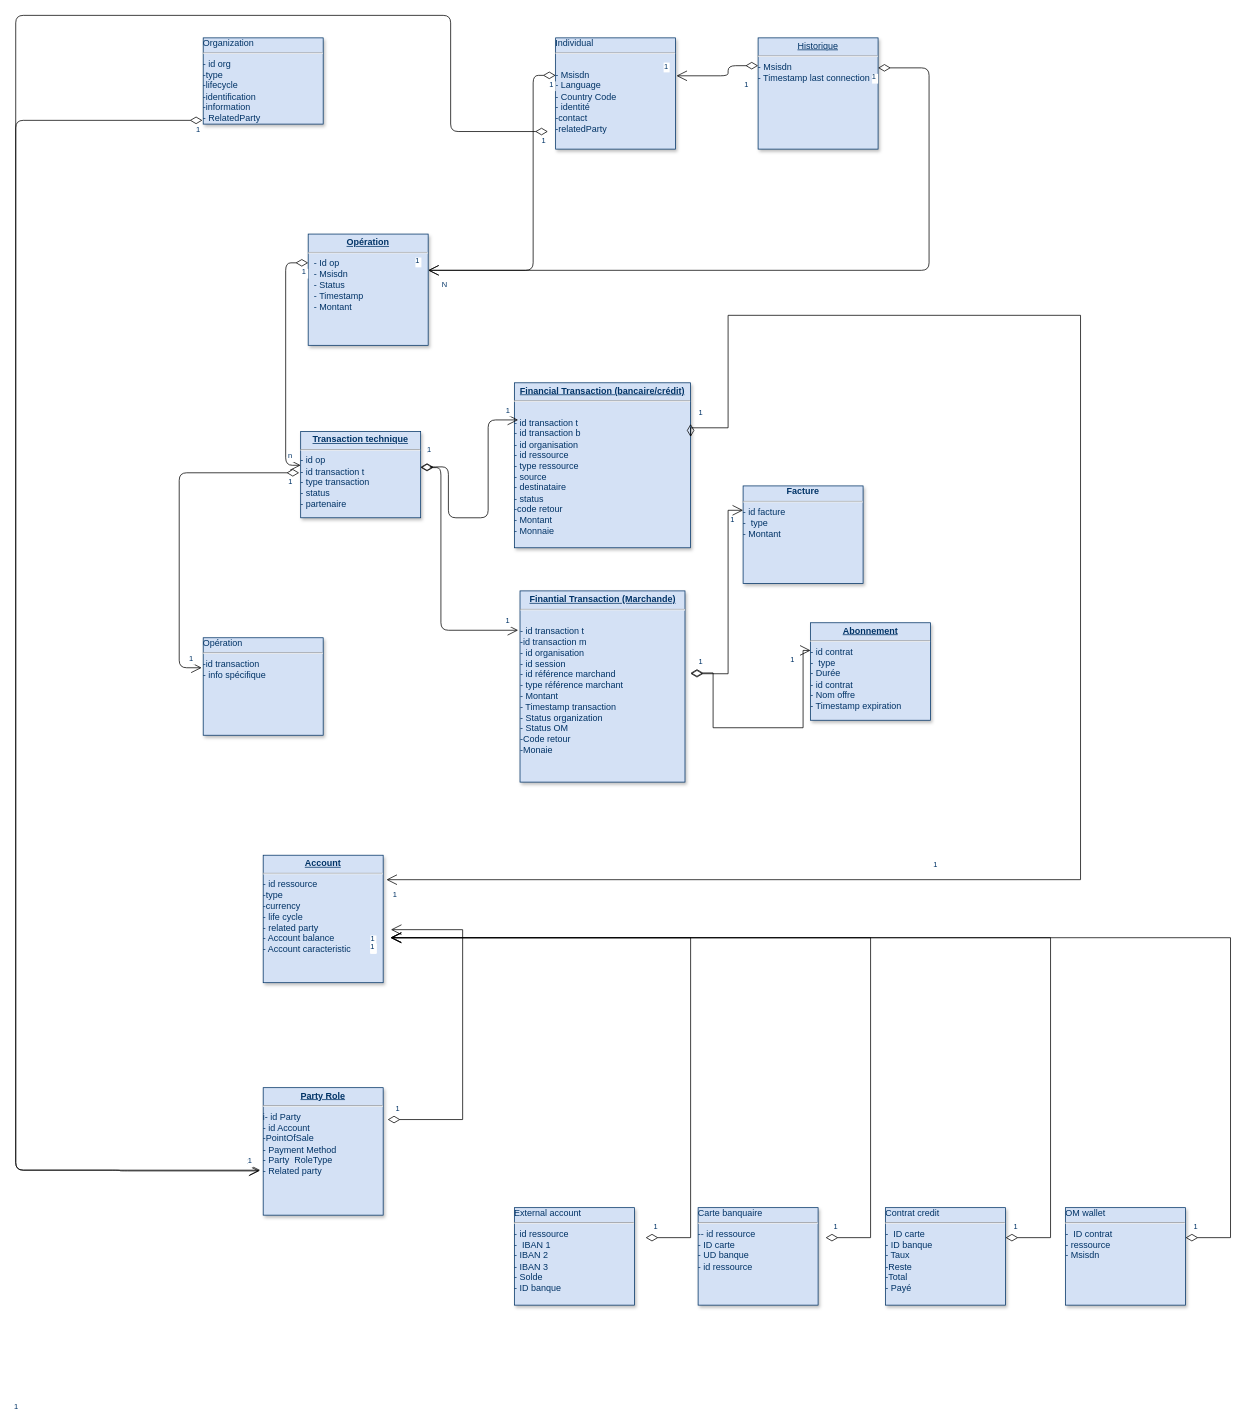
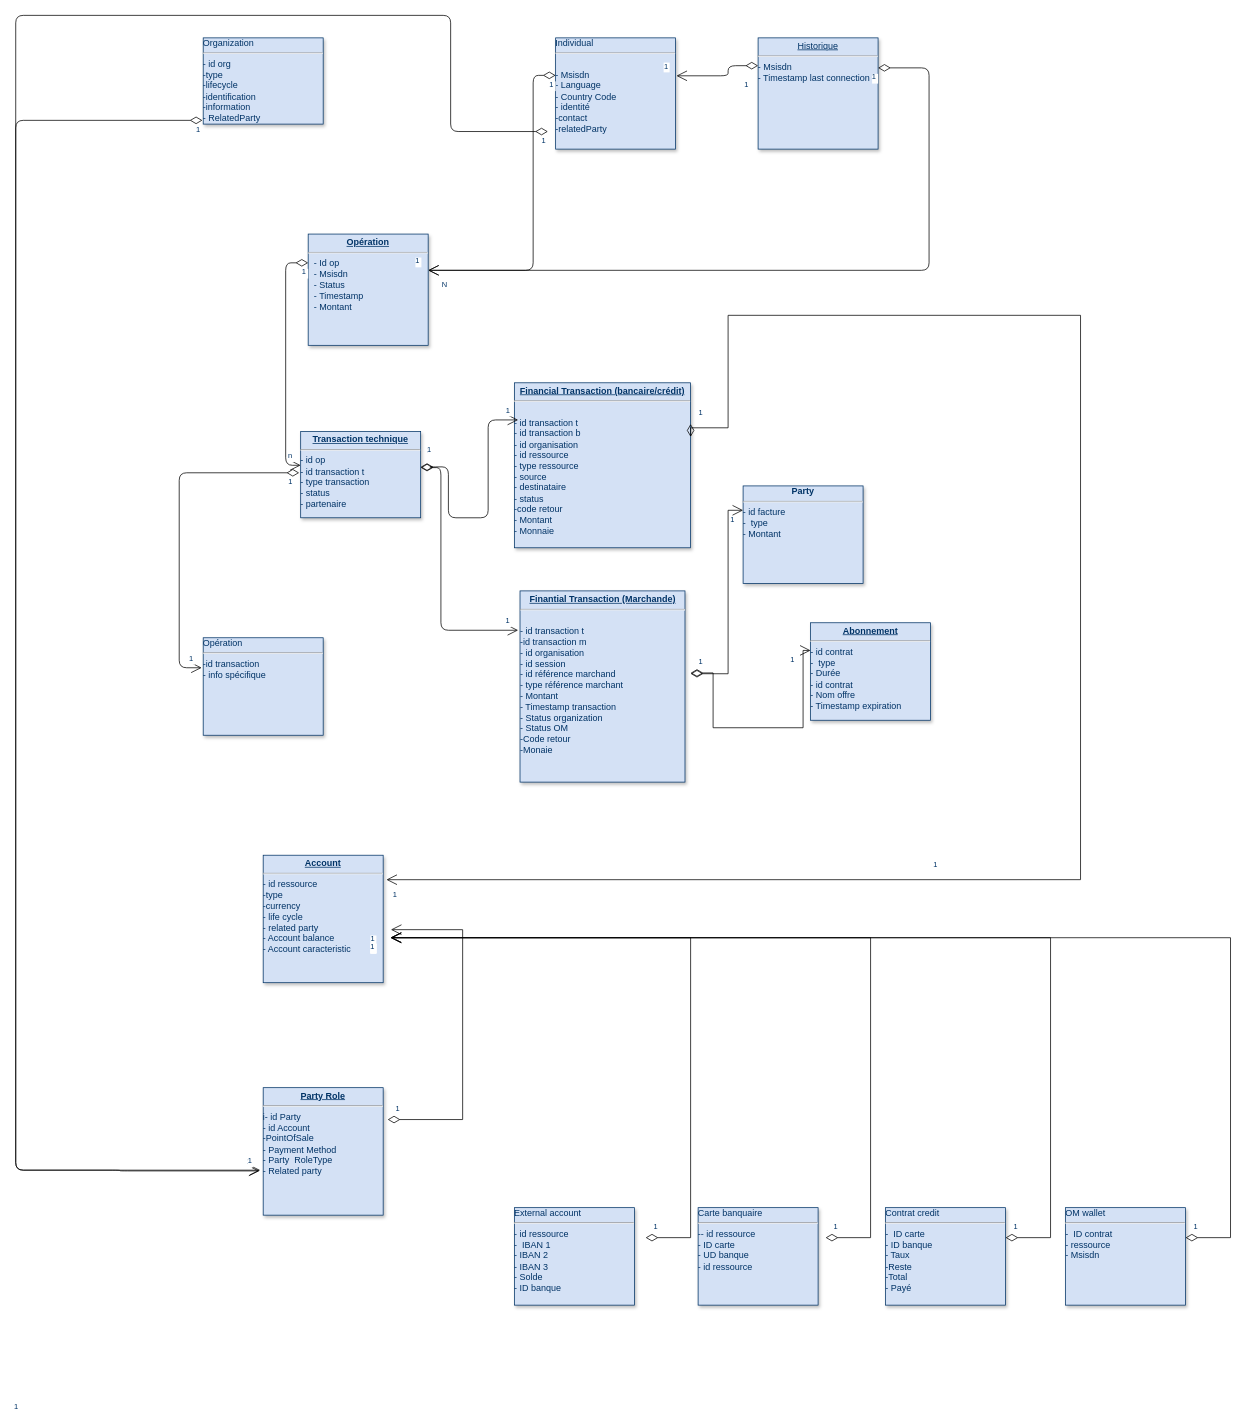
node "Facture - id facture - type - Montant": label "Facture - id facture - type - Montant" -> "Party - id facture - type - Montant"
